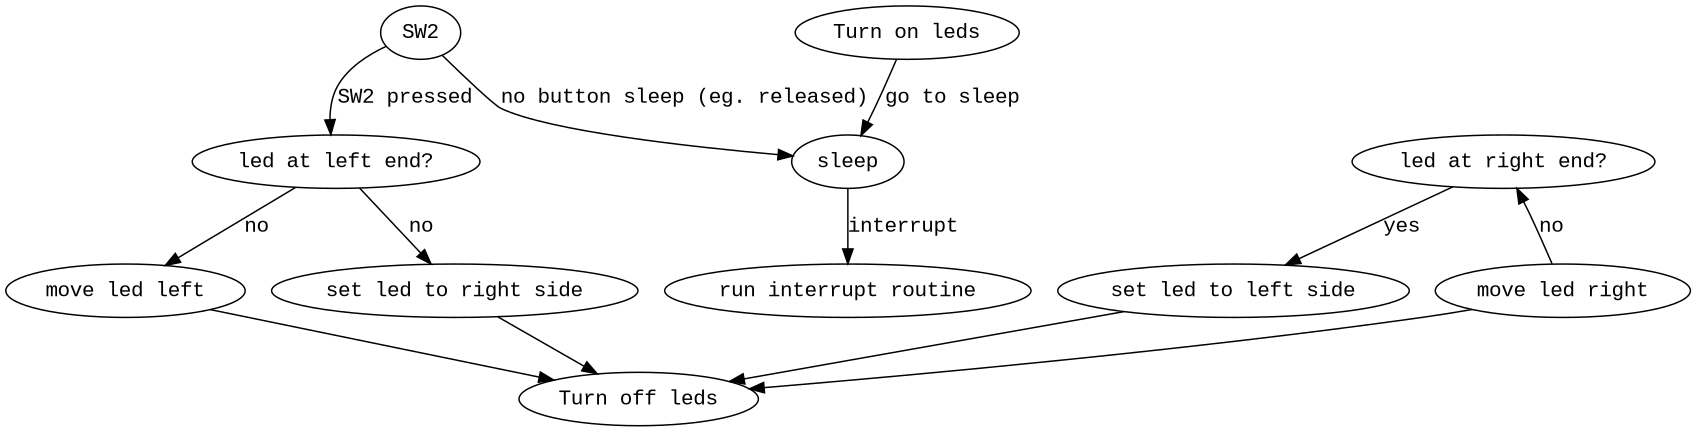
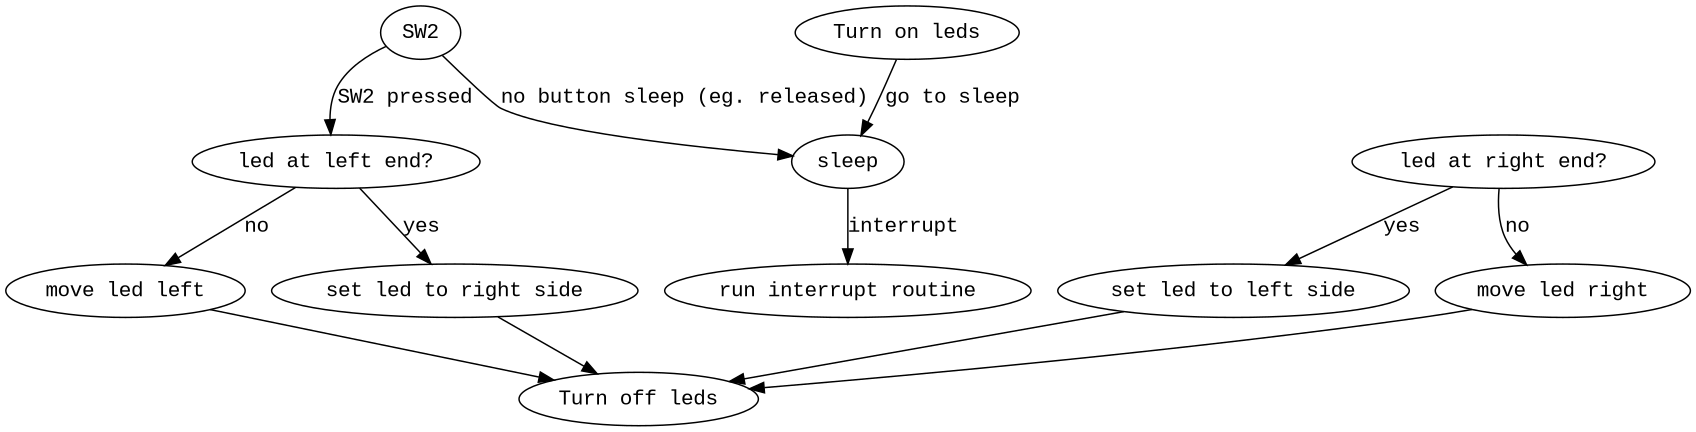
edge "led at left end?" -> "set led to right side": label "no" -> "yes"
edge "move led right" -> "led at right end?": reversed
